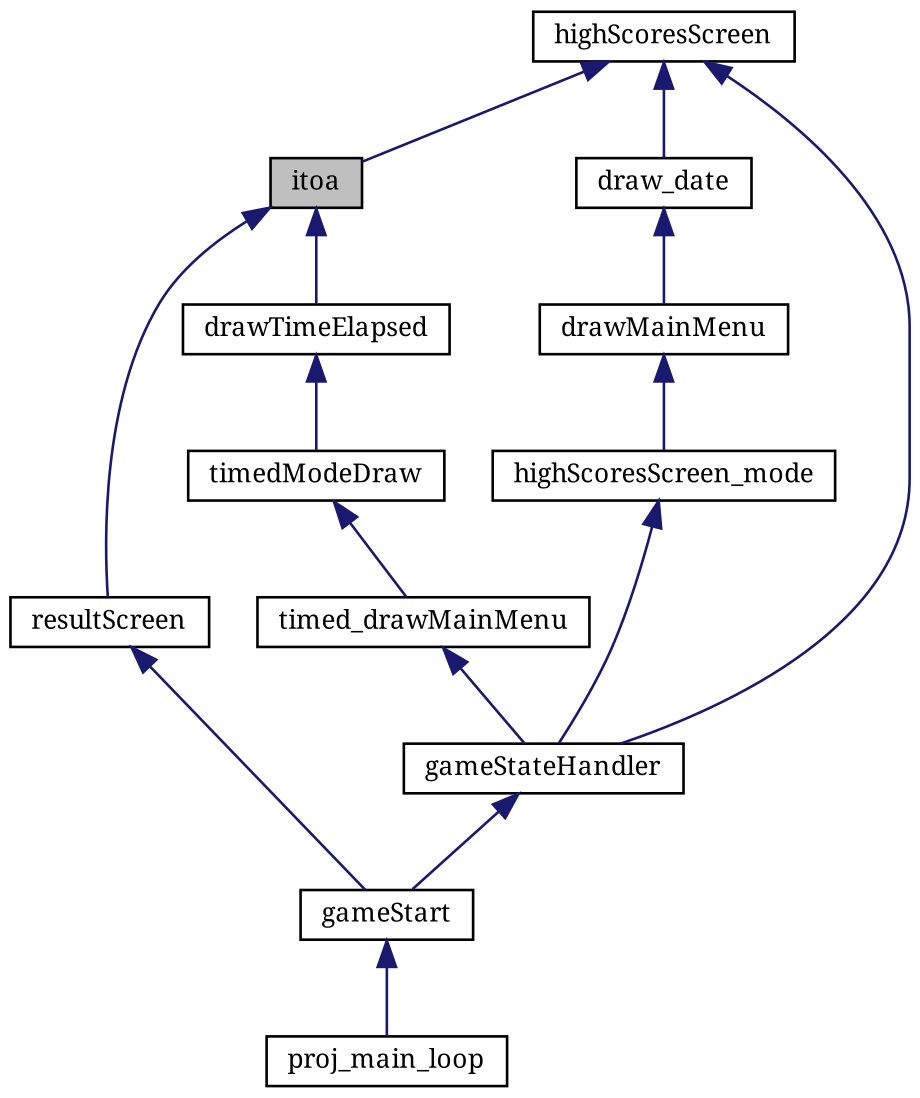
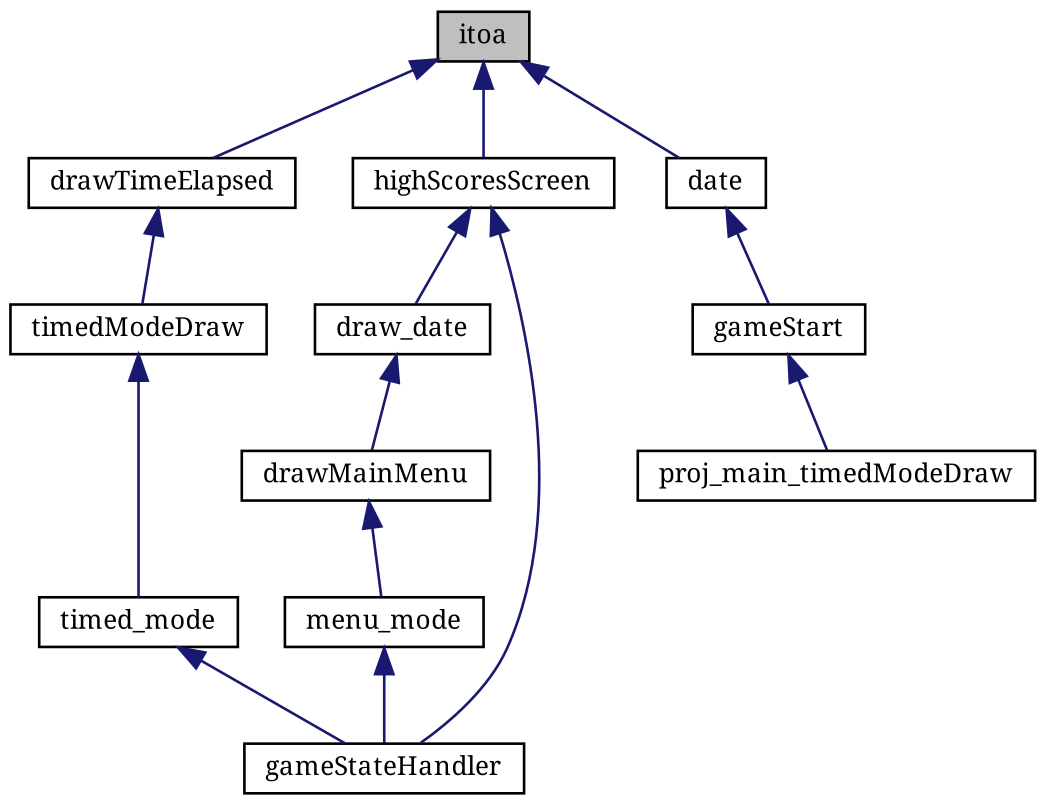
edge "itoa" -> "highScoresScreen": reversed
node "highScoresScreen_mode": label "highScoresScreen_mode" -> "menu_mode"
node "resultScreen": label "resultScreen" -> "date"
node "timed_drawMainMenu": label "timed_drawMainMenu" -> "timed_mode"
edge "gameStart" -> "gameStateHandler": removed
node "proj_main_loop": label "proj_main_loop" -> "proj_main_timedModeDraw"
